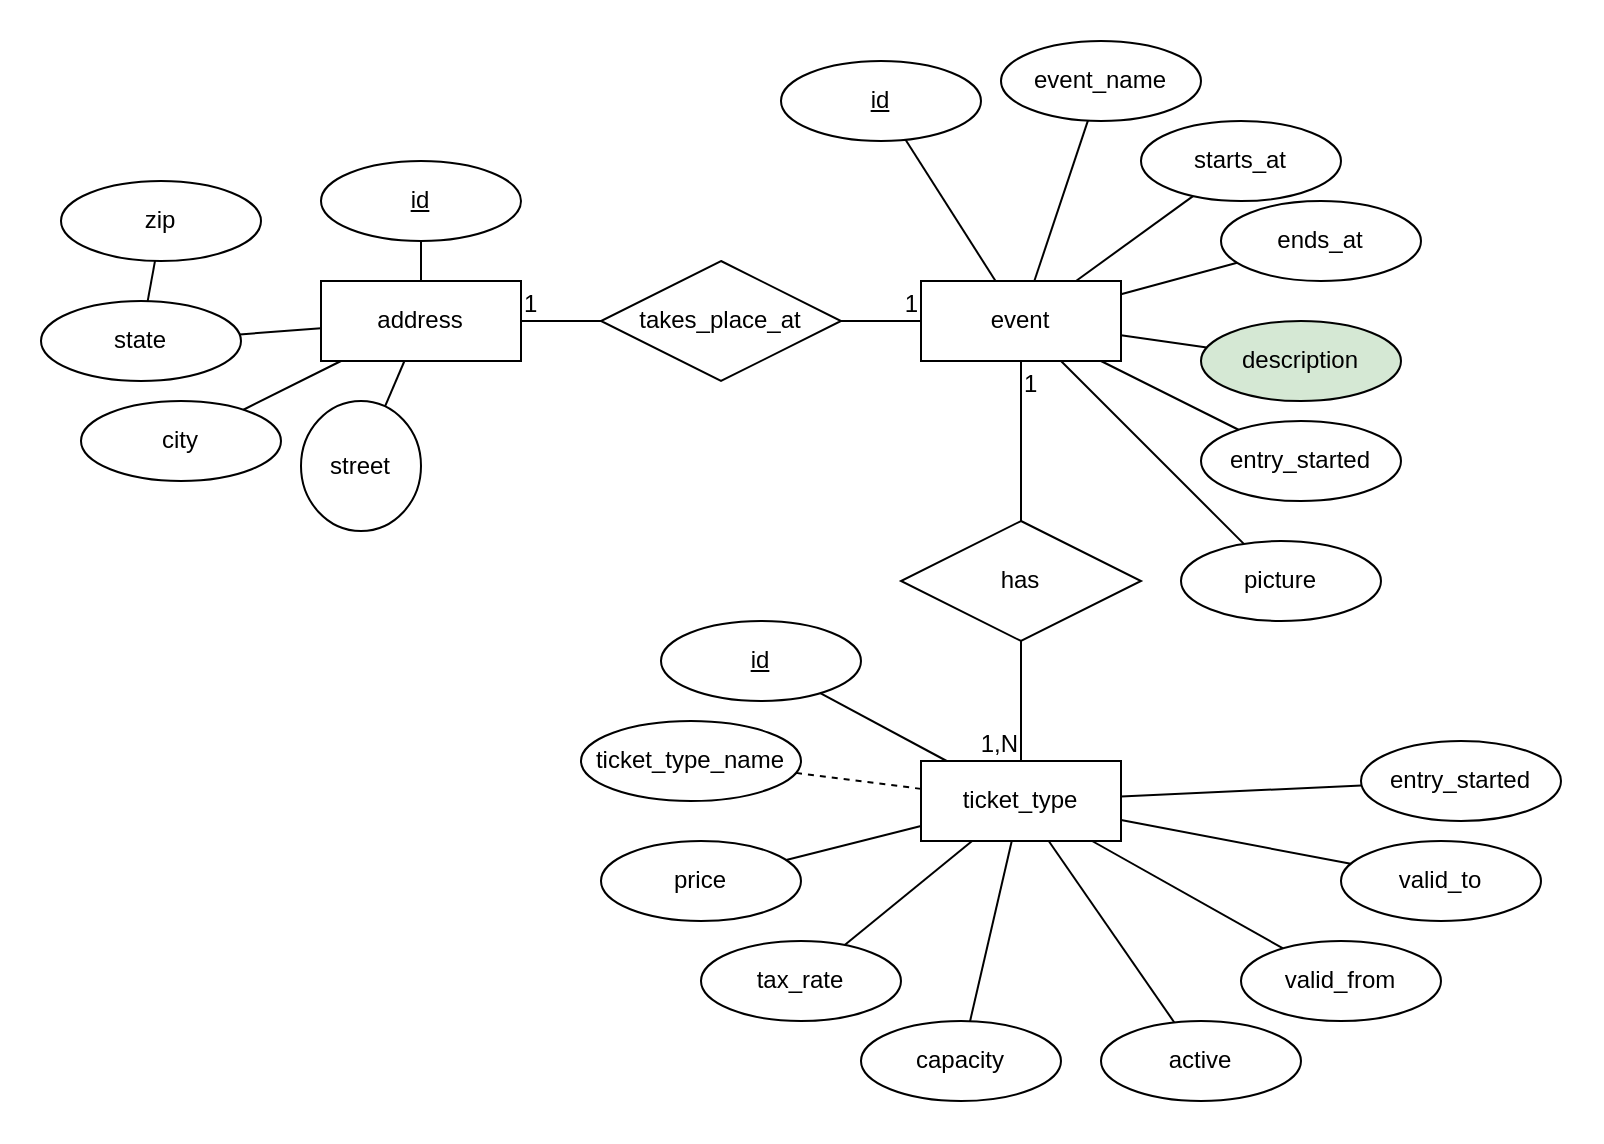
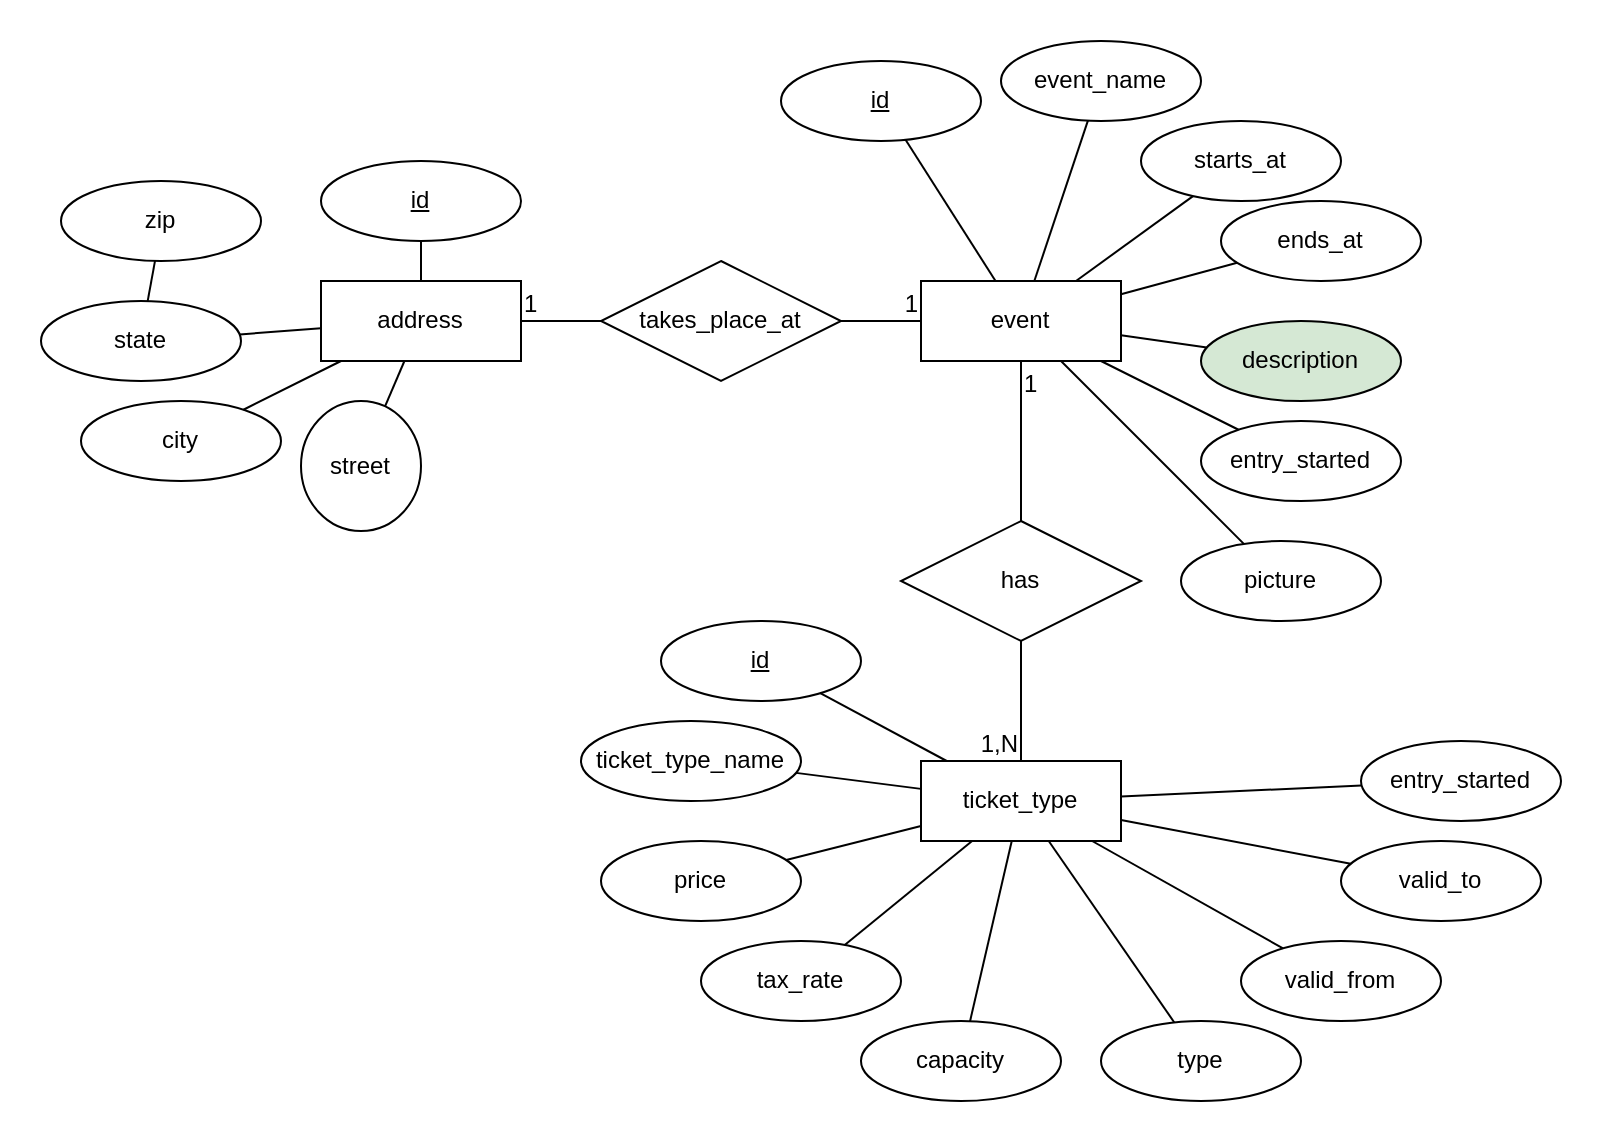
edge "ticket_type_name" -- "ticket_type": style dashed -> solid
node "active": label "active" -> "type"
